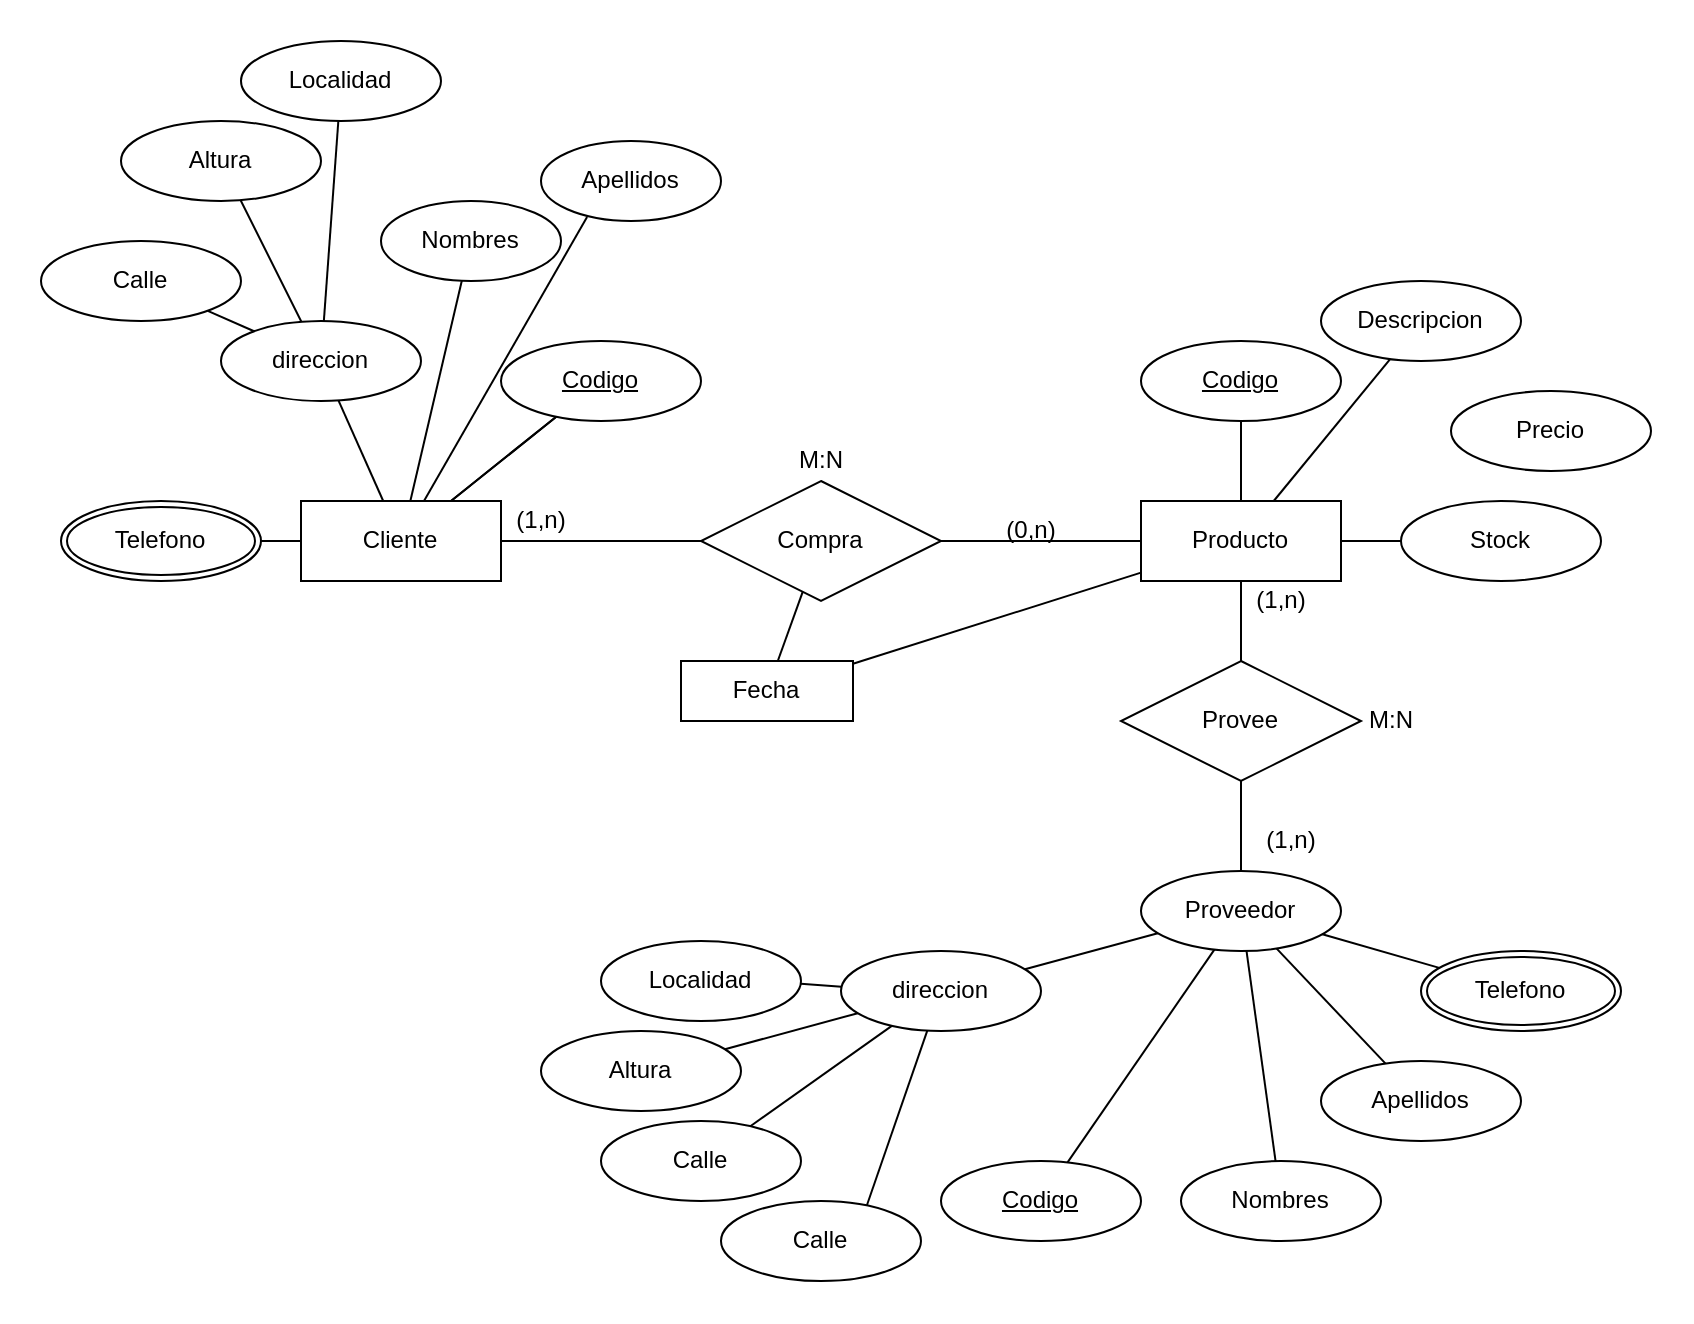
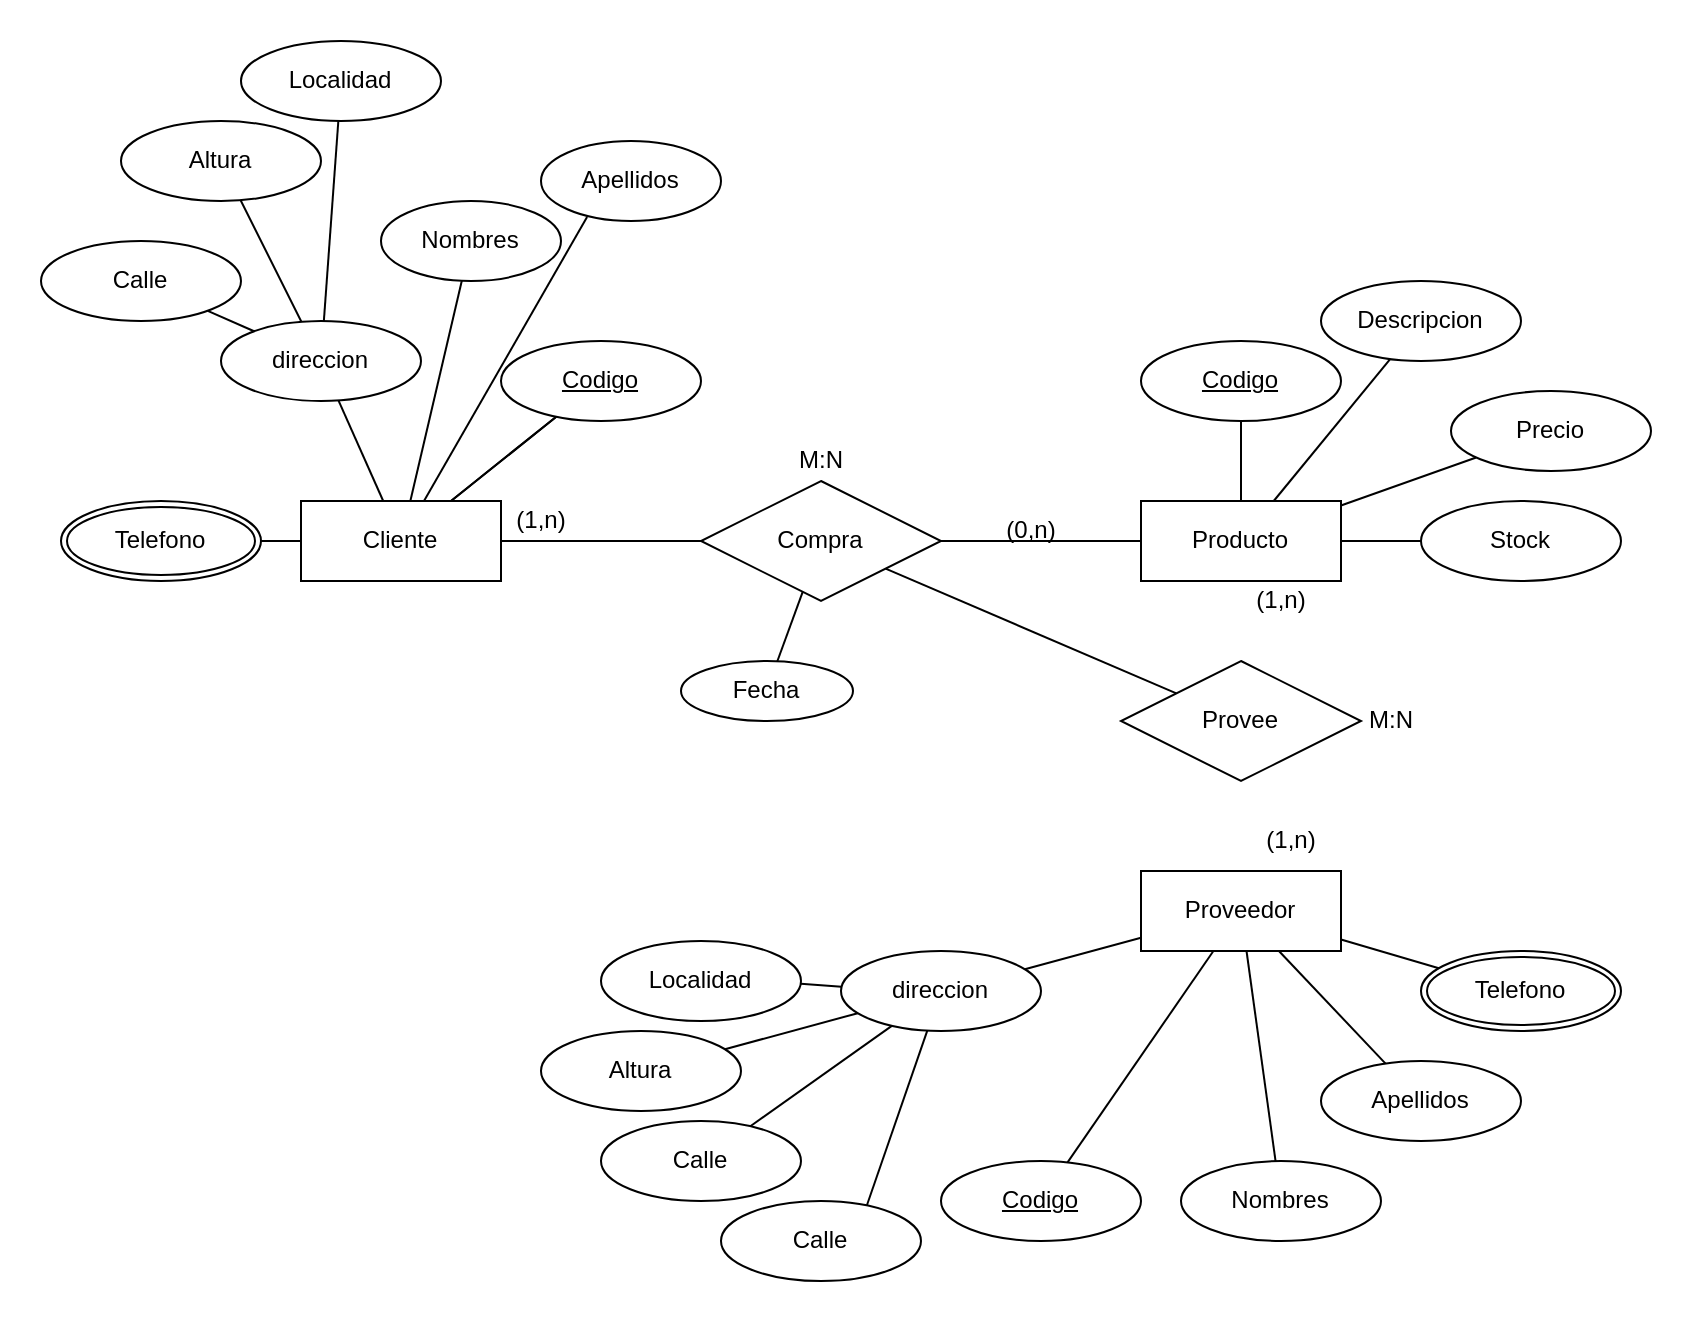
node "Stock": moved (1501, 541) -> (1521, 541)
edge "Producto" -- "Provee": now "Compra" -- "Provee"
edge "Producto" -- "Fecha": now "Producto" -- "Precio"
node "Fecha": shape rectangle -> ellipse
edge "Provee" -- "Proveedor": removed
node "Proveedor": shape ellipse -> rectangle
